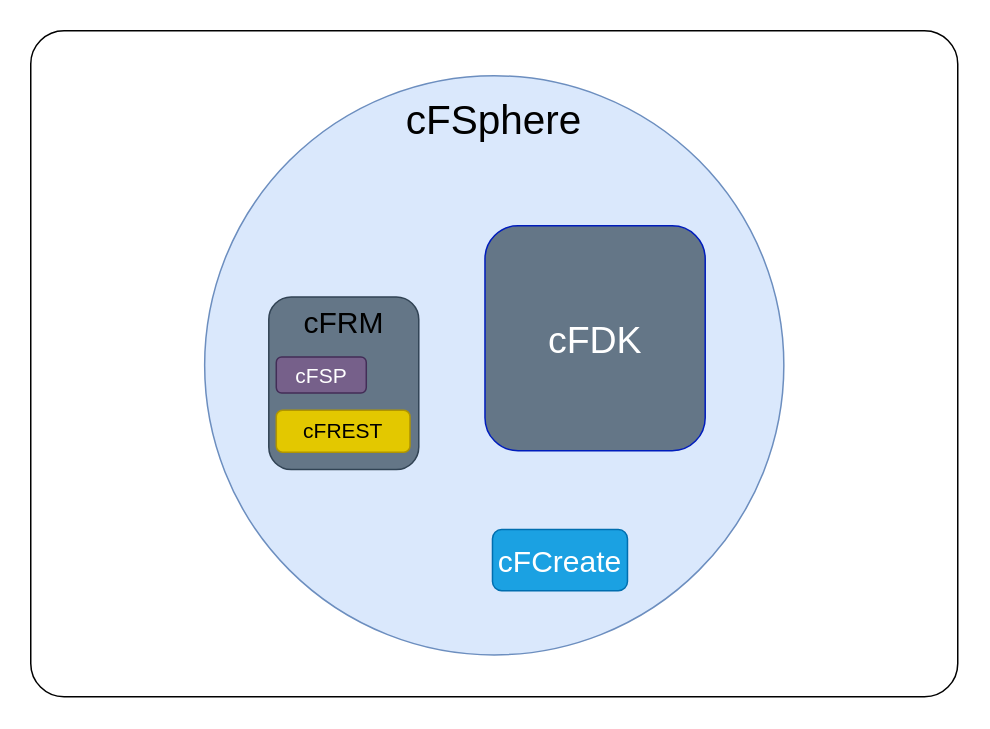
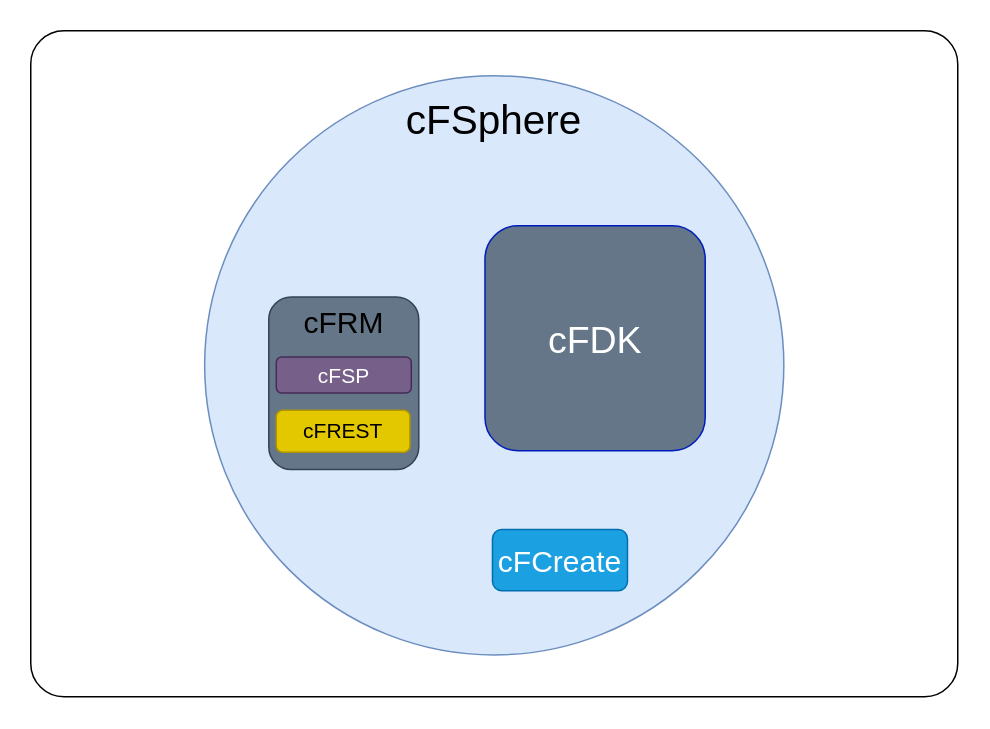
node "cFSP": size 90x36 -> 135x36
